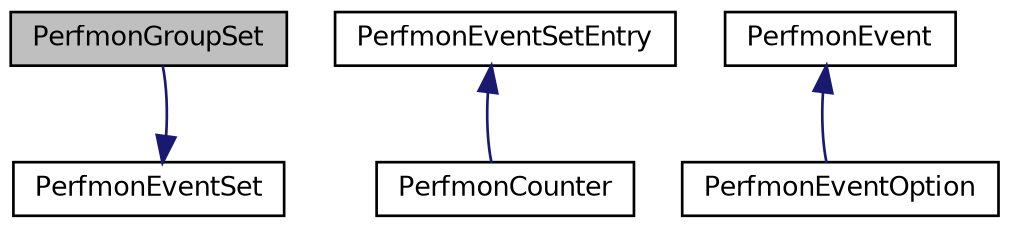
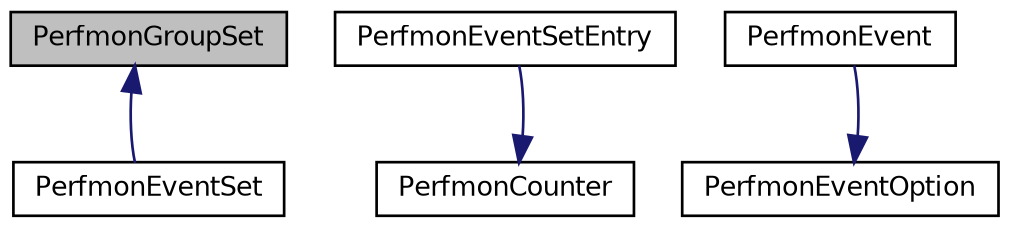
edge "PerfmonGroupSet" -> "PerfmonEventSet": reversed
edge "PerfmonCounter" -> "PerfmonEventSetEntry": reversed
edge "PerfmonEventOption" -> "PerfmonEvent": reversed
